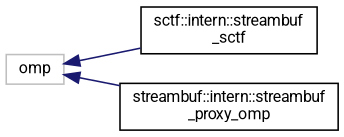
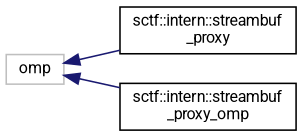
node "sctf::intern::streambuf _sctf": label "sctf::intern::streambuf _sctf" -> "sctf::intern::streambuf _proxy"
node "streambuf::intern::streambuf _proxy_omp": label "streambuf::intern::streambuf _proxy_omp" -> "sctf::intern::streambuf _proxy_omp"
